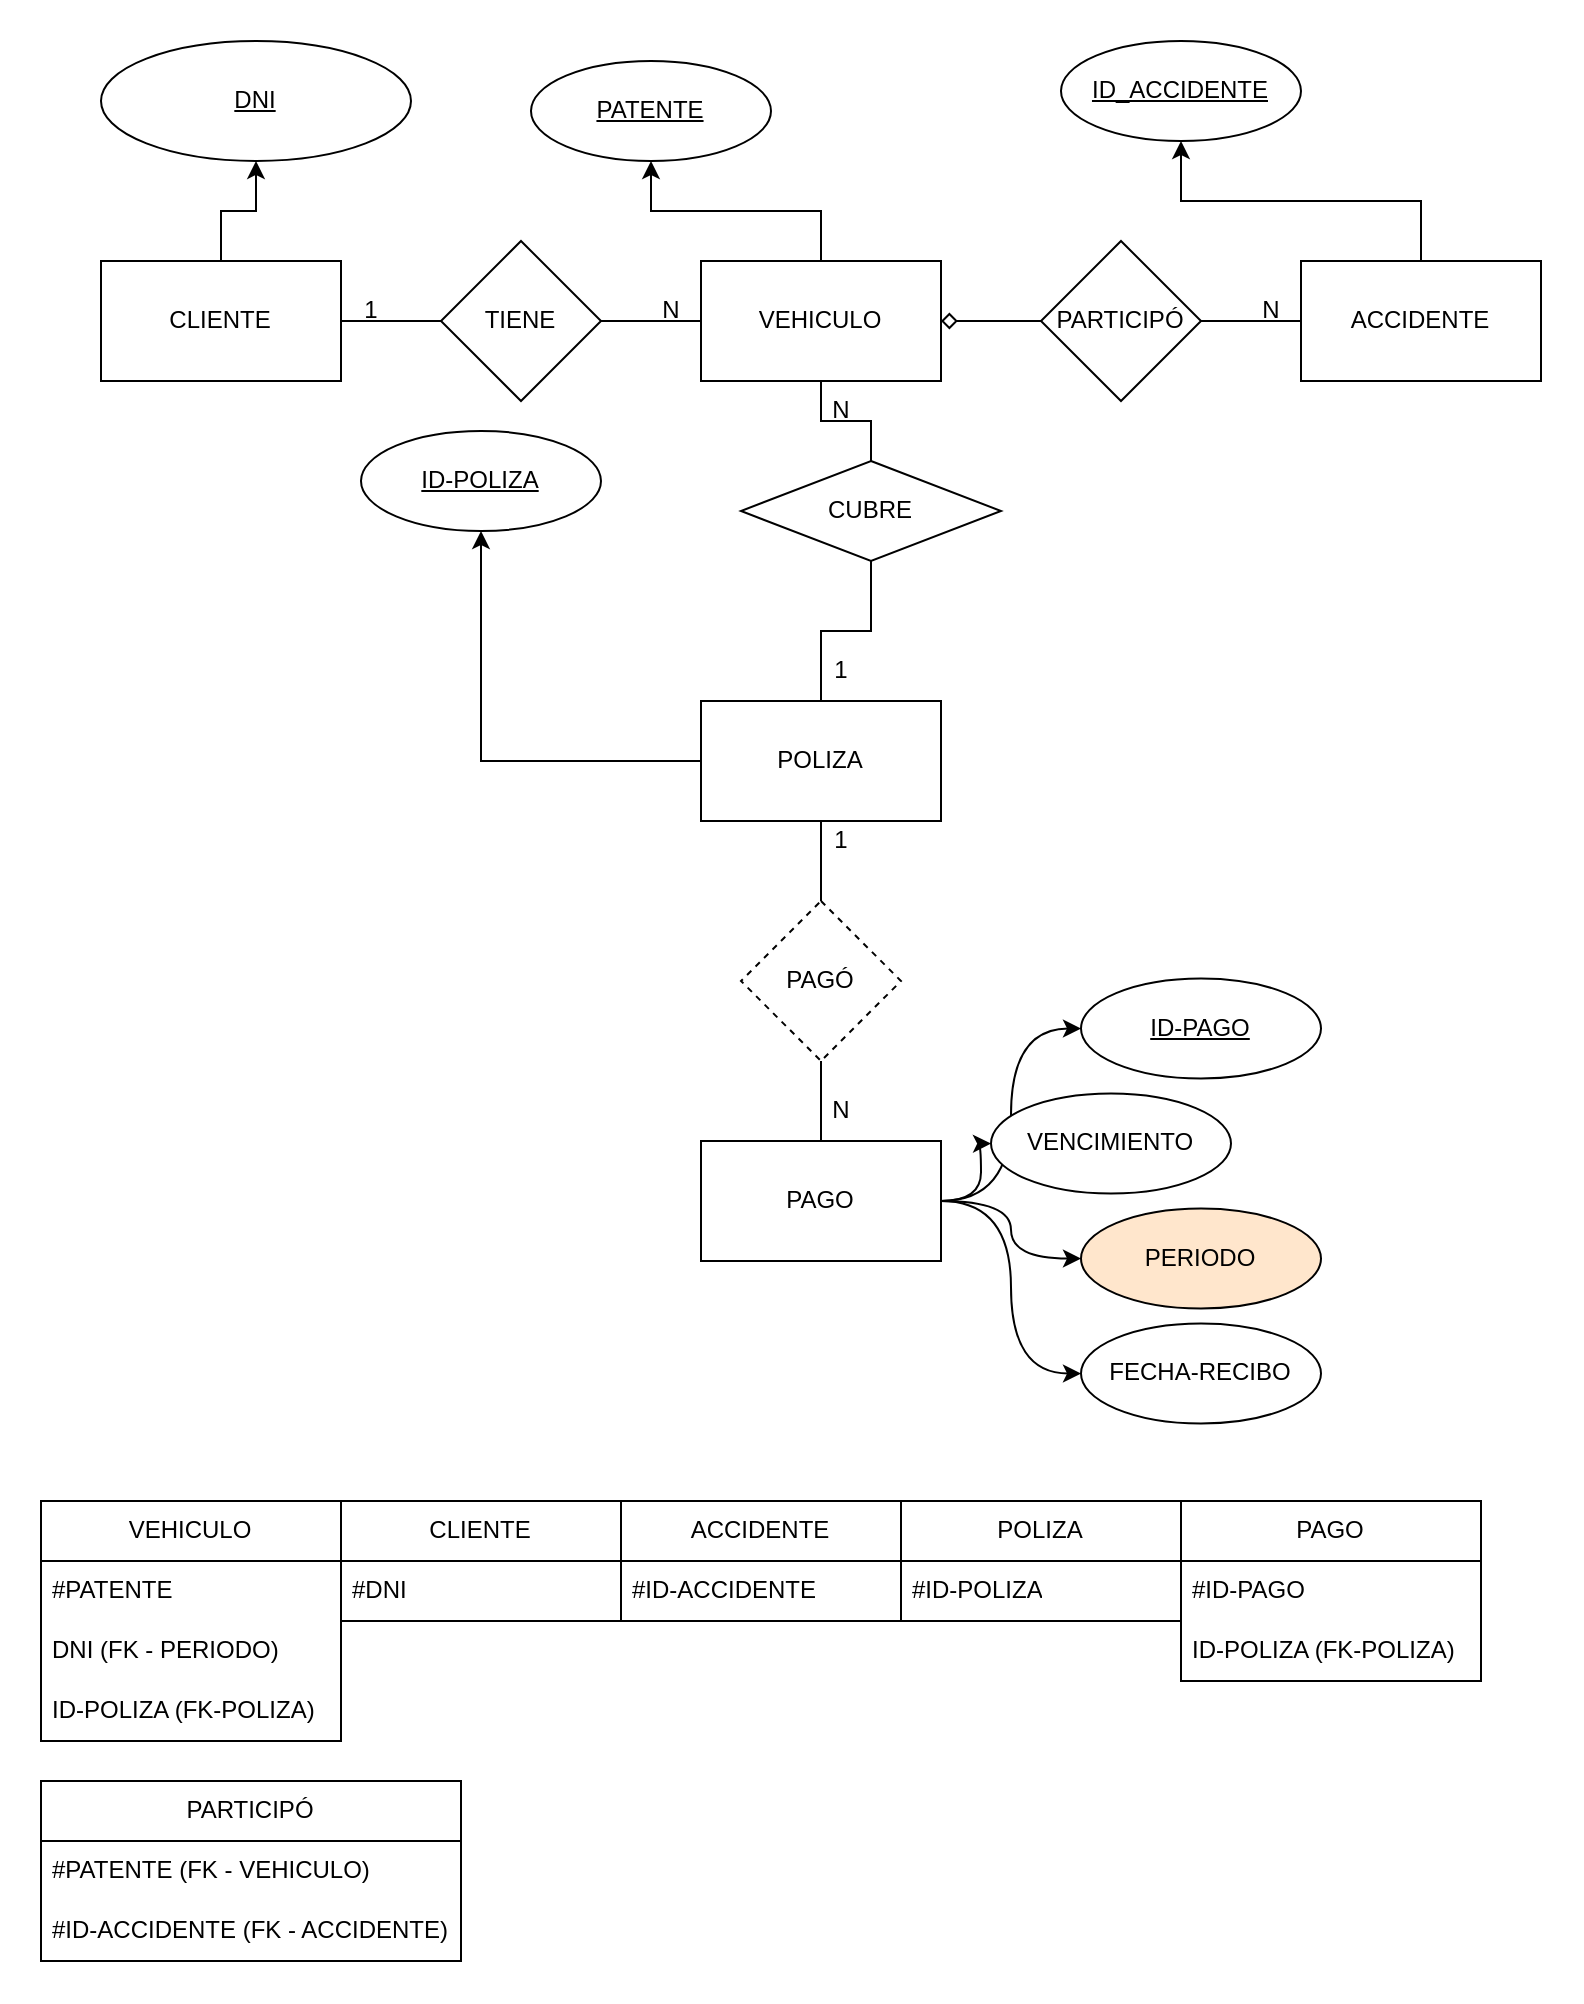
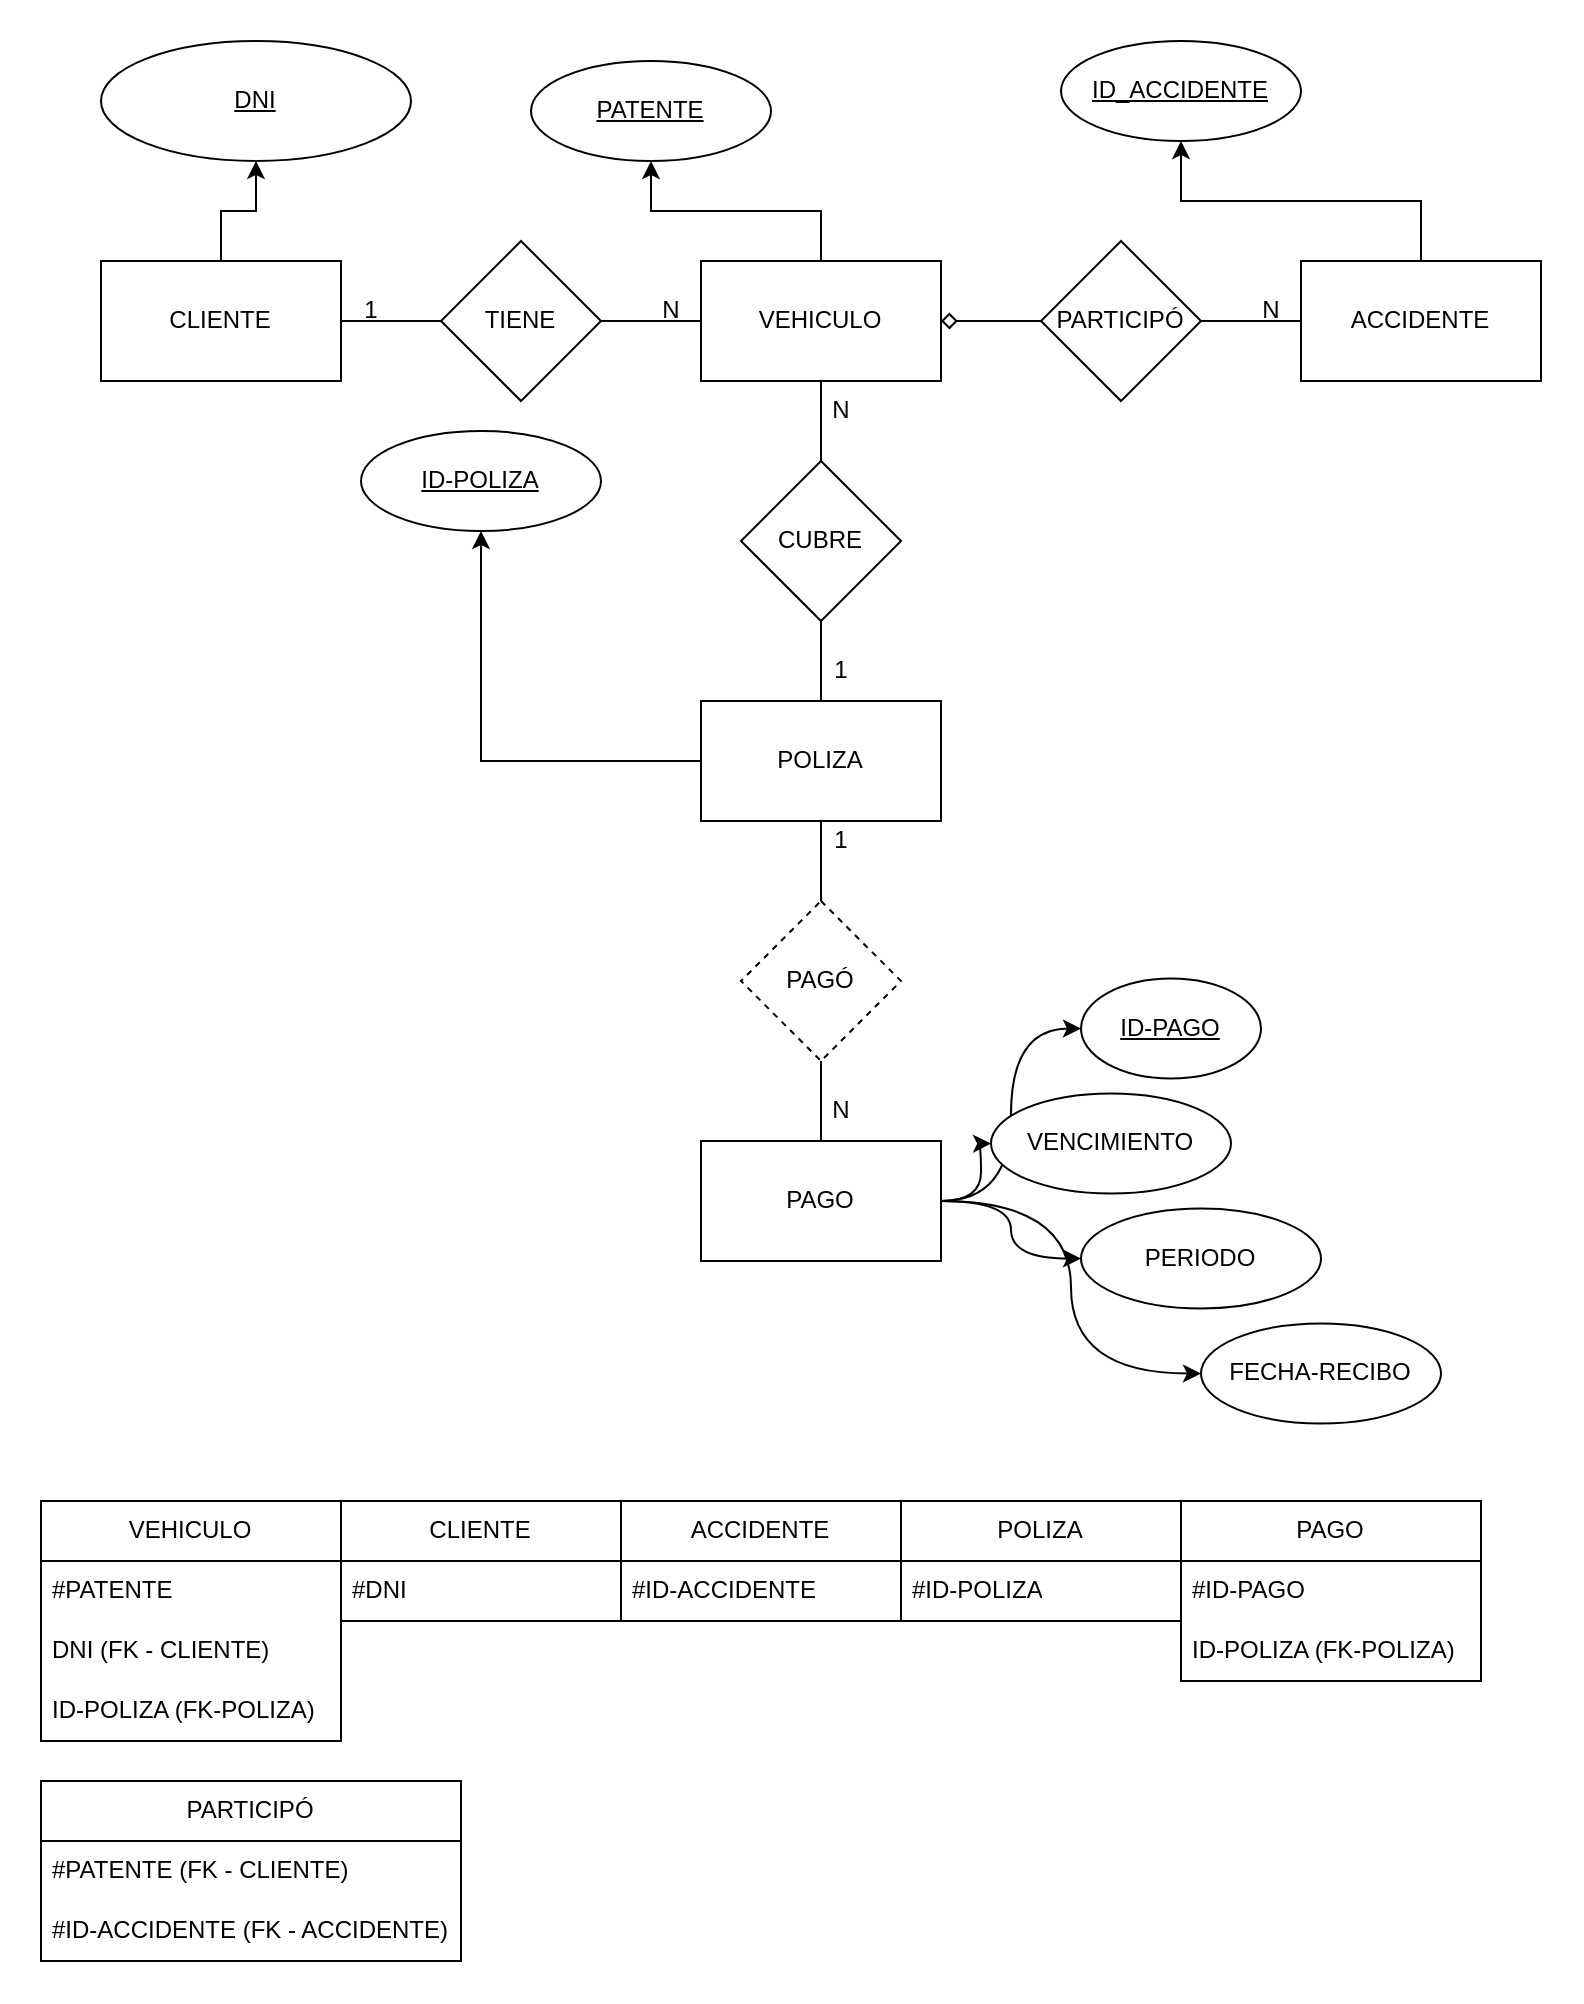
node "CUBRE": size 260x100 -> 160x160
node "ID-PAGO": size 240x100 -> 180x100
node "PERIODO": fillcolor #ffe6cc -> #ffffff
node "FECHA-RECIBO": moved (1201, 1374) -> (1321, 1374)
node "DNI (FK - PERIODO)": label "DNI (FK - PERIODO)" -> "DNI (FK - CLIENTE)"
node "#PATENTE (FK - VEHICULO)": label "#PATENTE (FK - VEHICULO)" -> "#PATENTE (FK - CLIENTE)"
